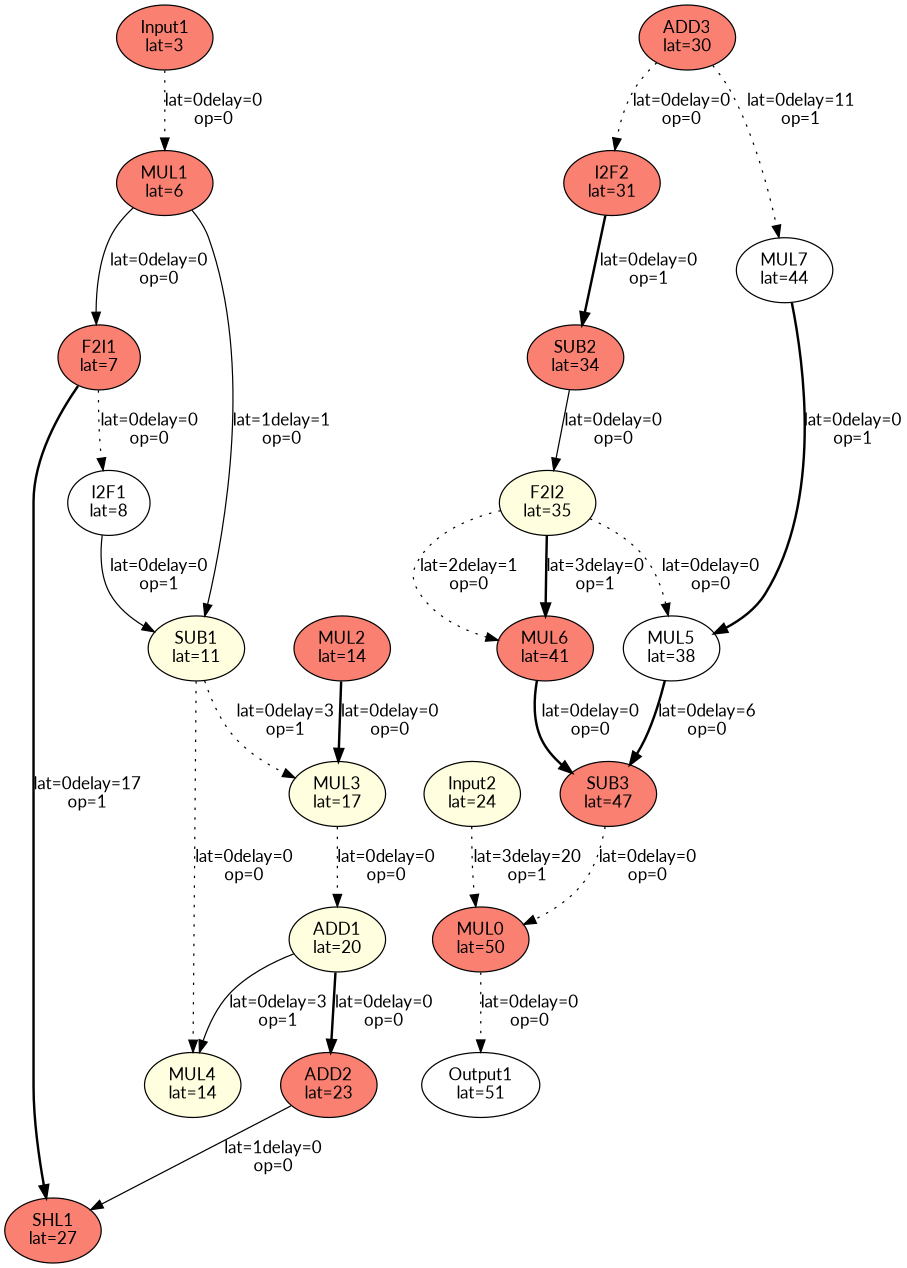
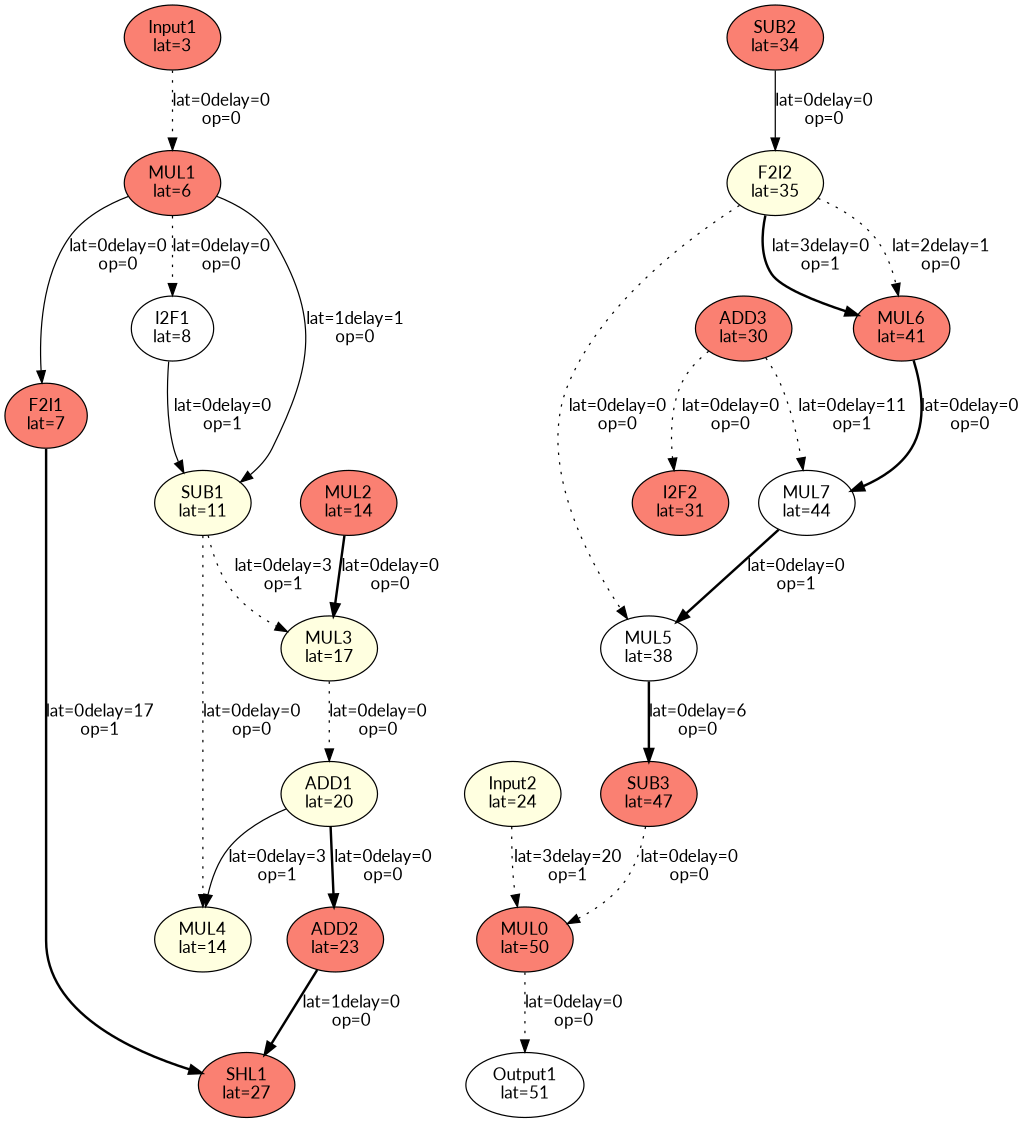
edge "I2F2 lat=31" -> "SUB2 lat=34": removed, label "lat=0delay=0 op=1"
edge "F2I1 lat=7" -> "I2F1 lat=8": now "MUL1 lat=6" -> "I2F1 lat=8"
edge "MUL6 lat=41" -> "SUB3 lat=47": now "MUL6 lat=41" -> "MUL7 lat=44"
edge "ADD2 lat=23" -> "SHL1 lat=27": style solid -> bold
